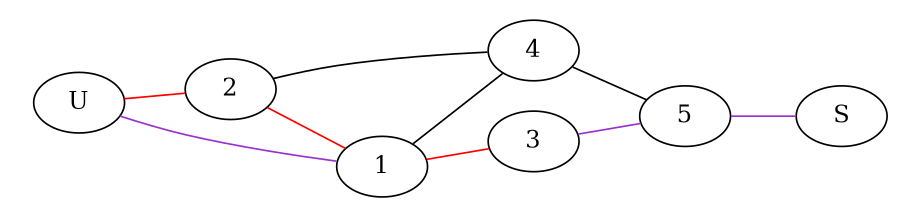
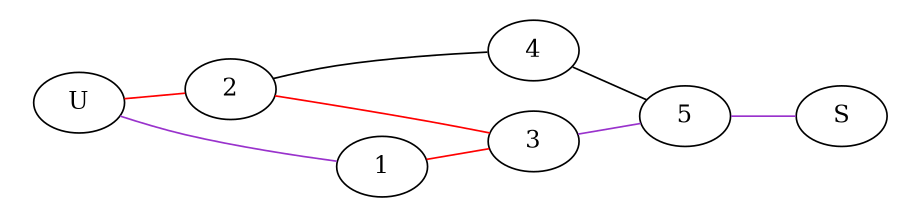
edge "4" -- "1": removed
edge "2" -- "1": now "2" -- "3"
